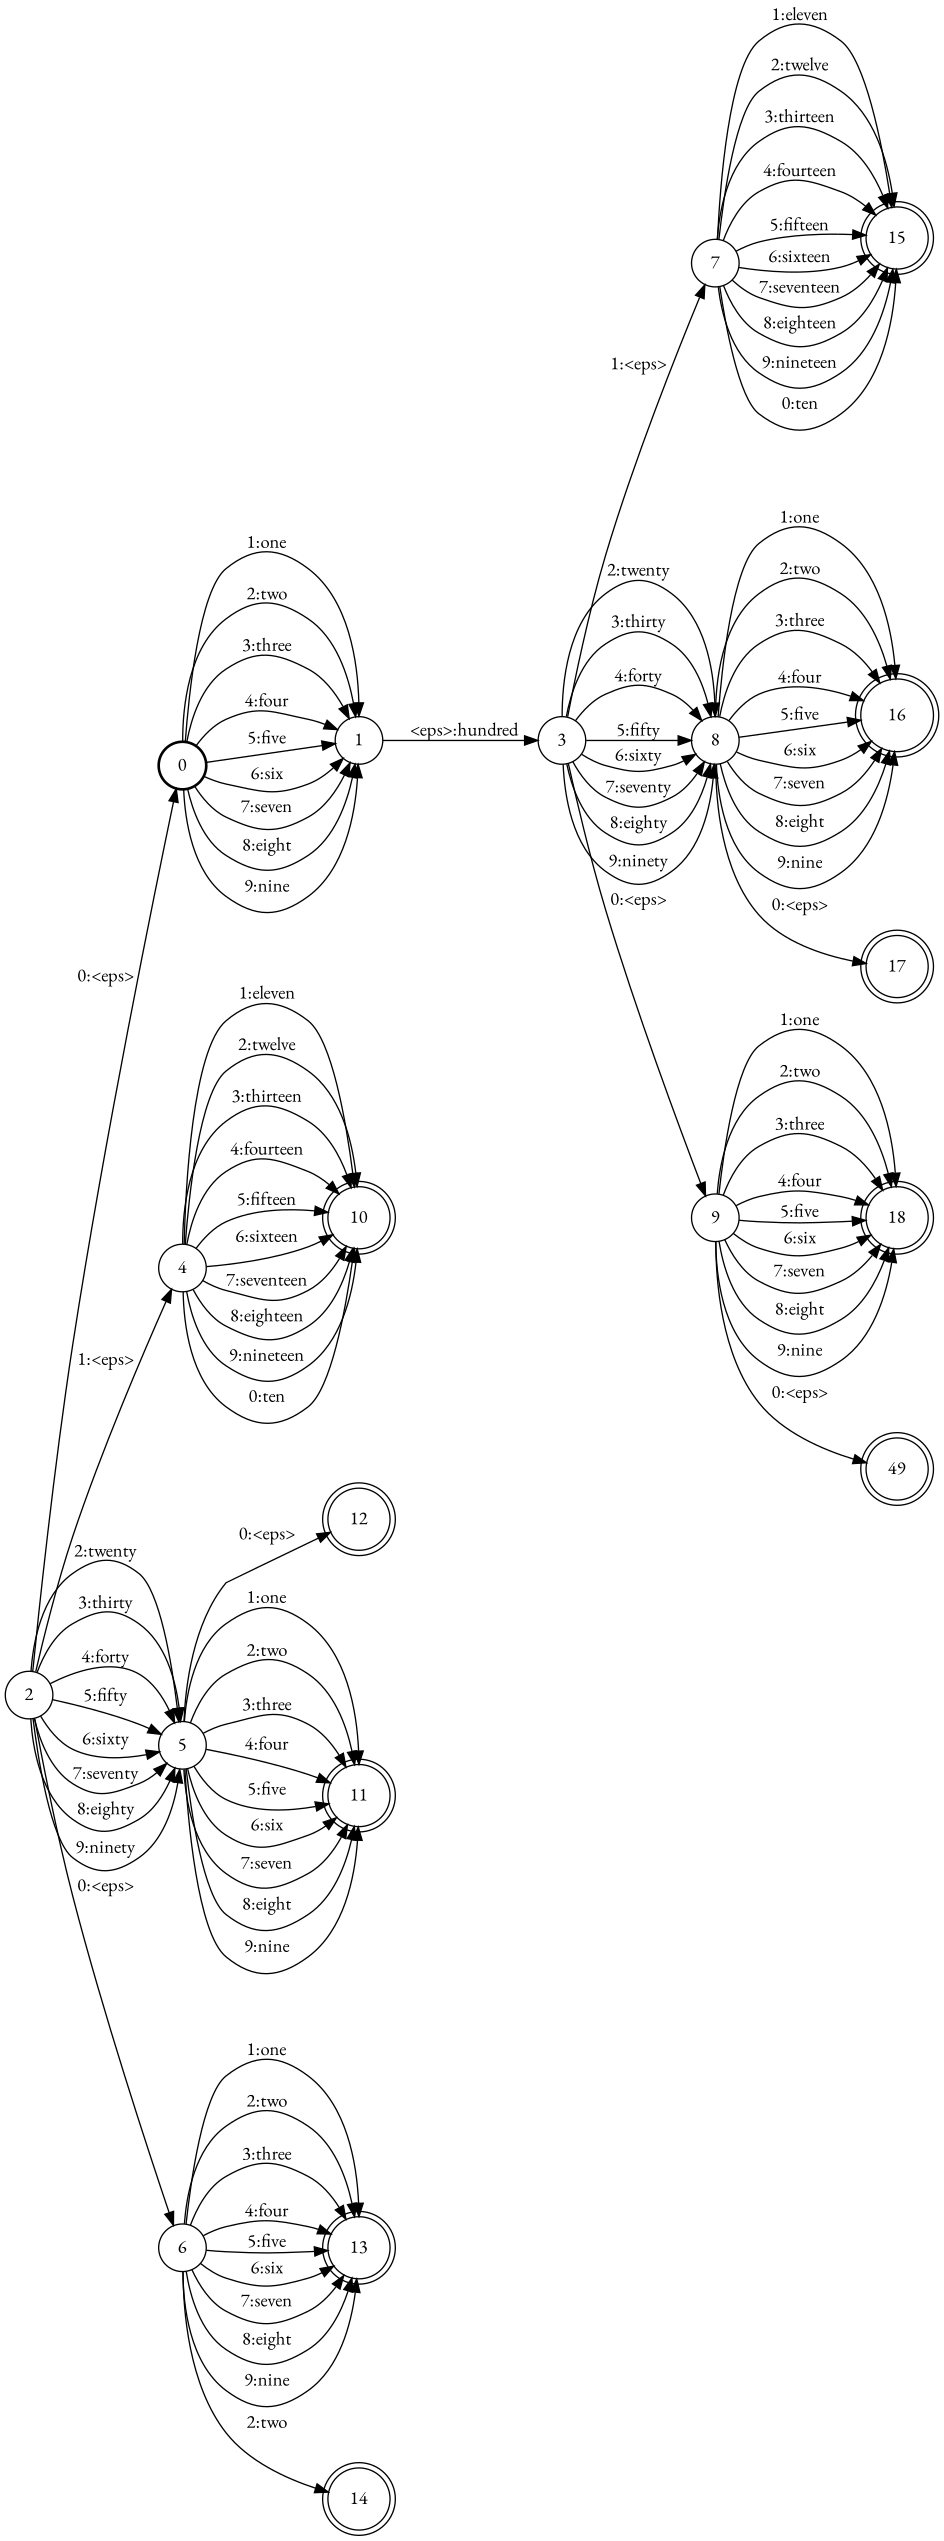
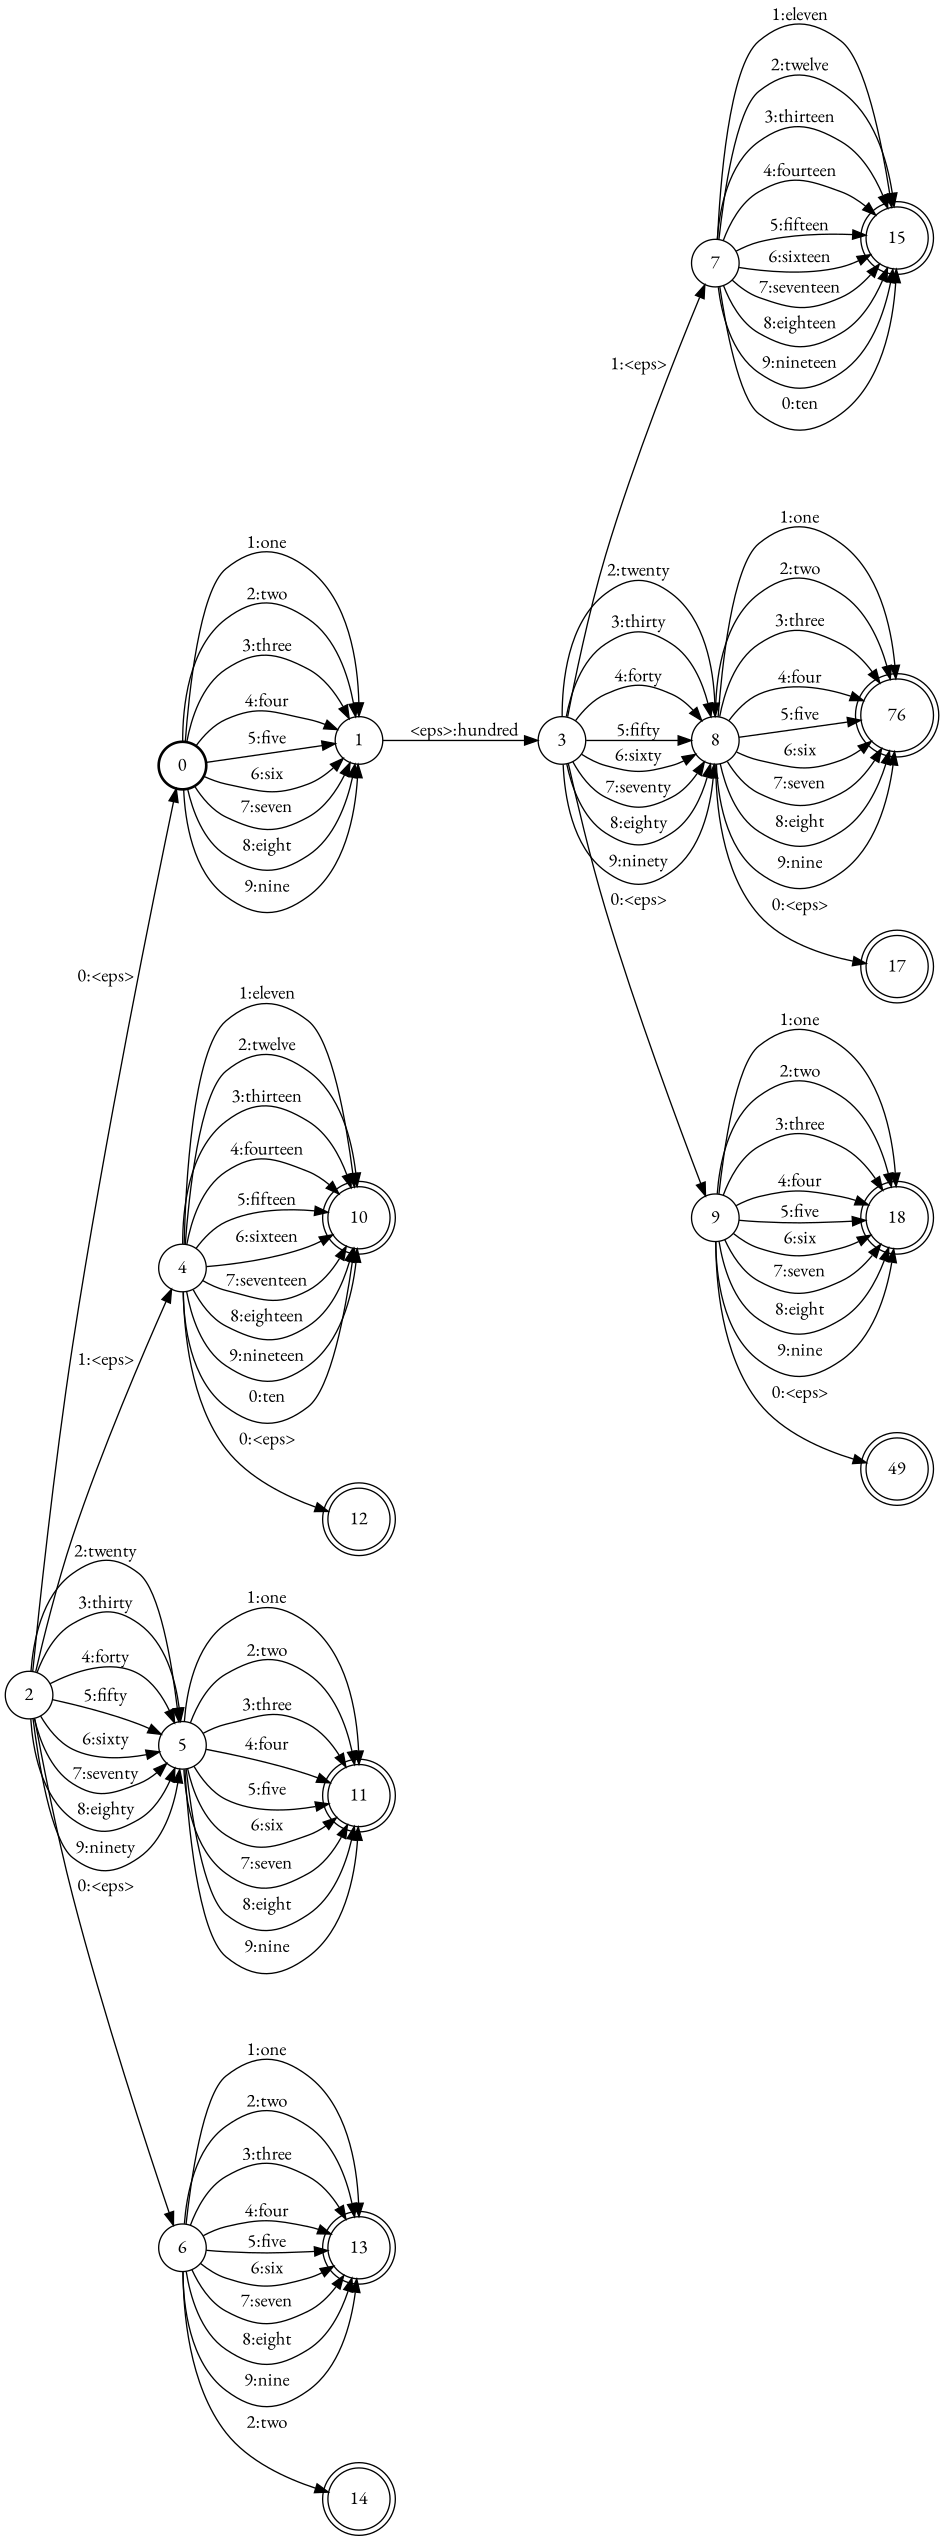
node "16": label "16" -> "76"
edge "5" -> "12": now "4" -> "12"
